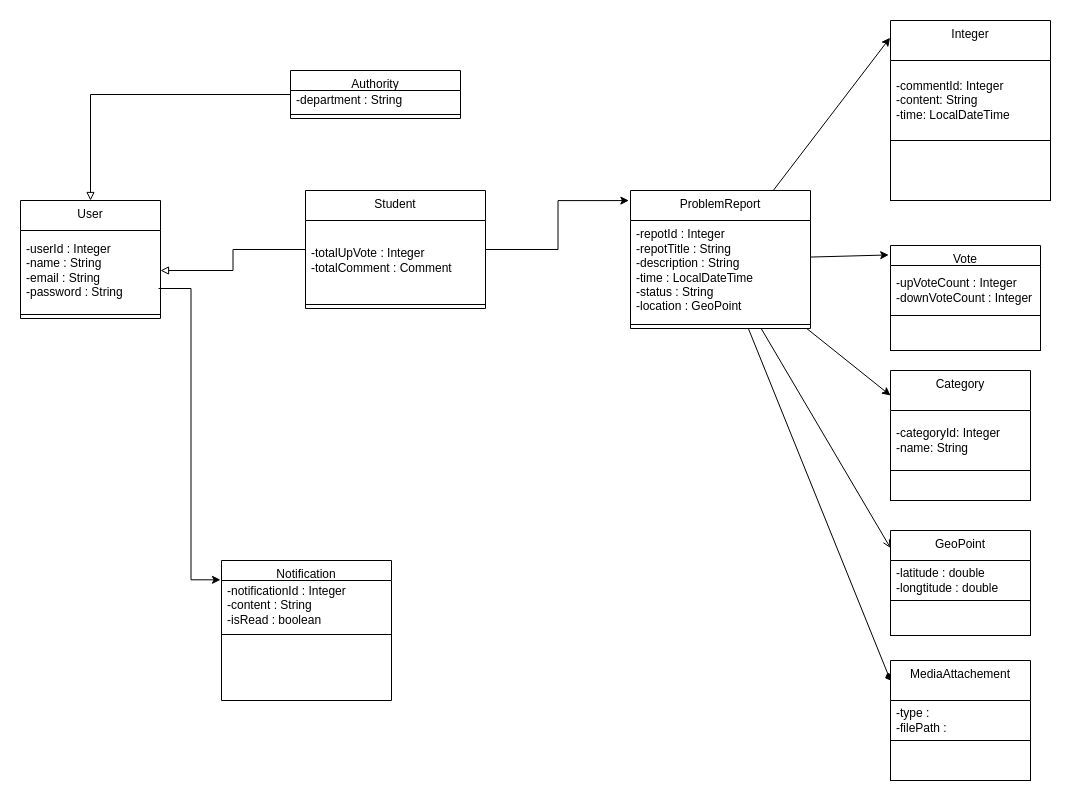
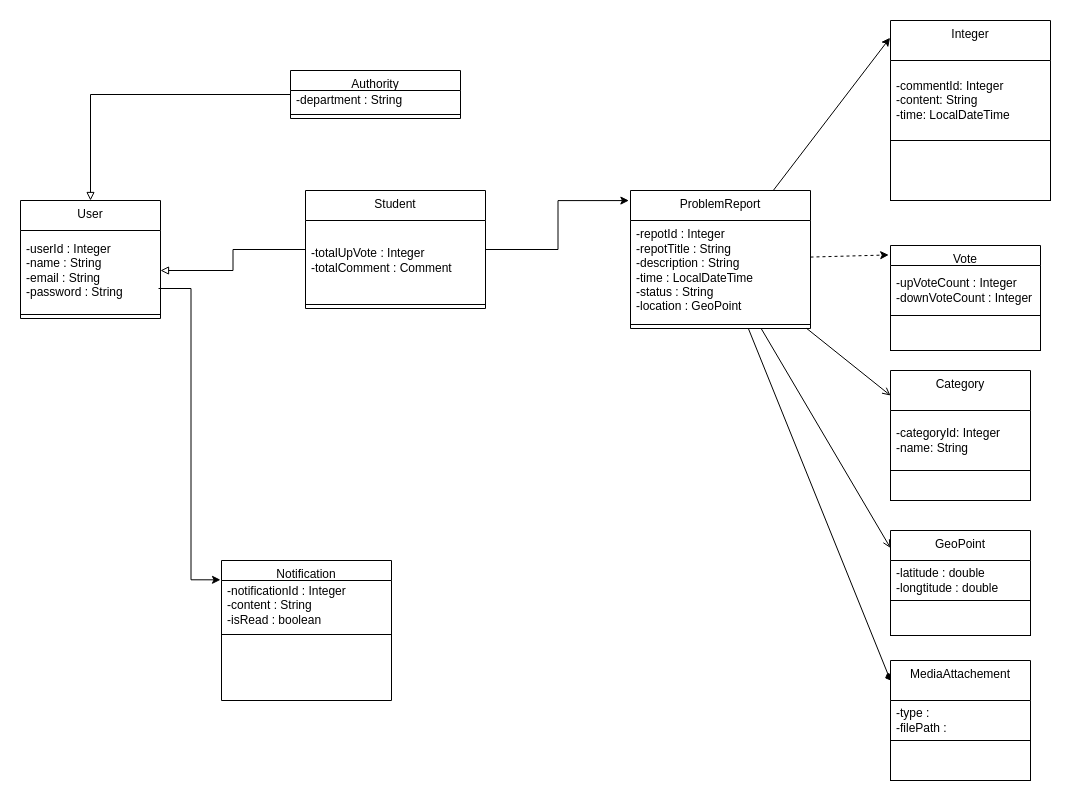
edge "ProblemReport" -> "Vote": style solid -> dashed
edge "ProblemReport" -> "Category": arrowhead classic -> open
